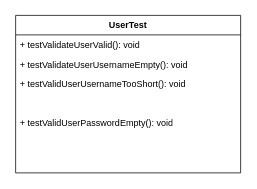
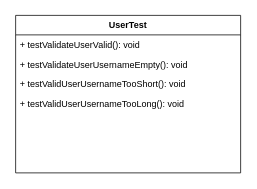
node "+ testValidUserUsernameTooLong(): void": added
node "+ testValidUserPasswordEmpty(): void": removed
